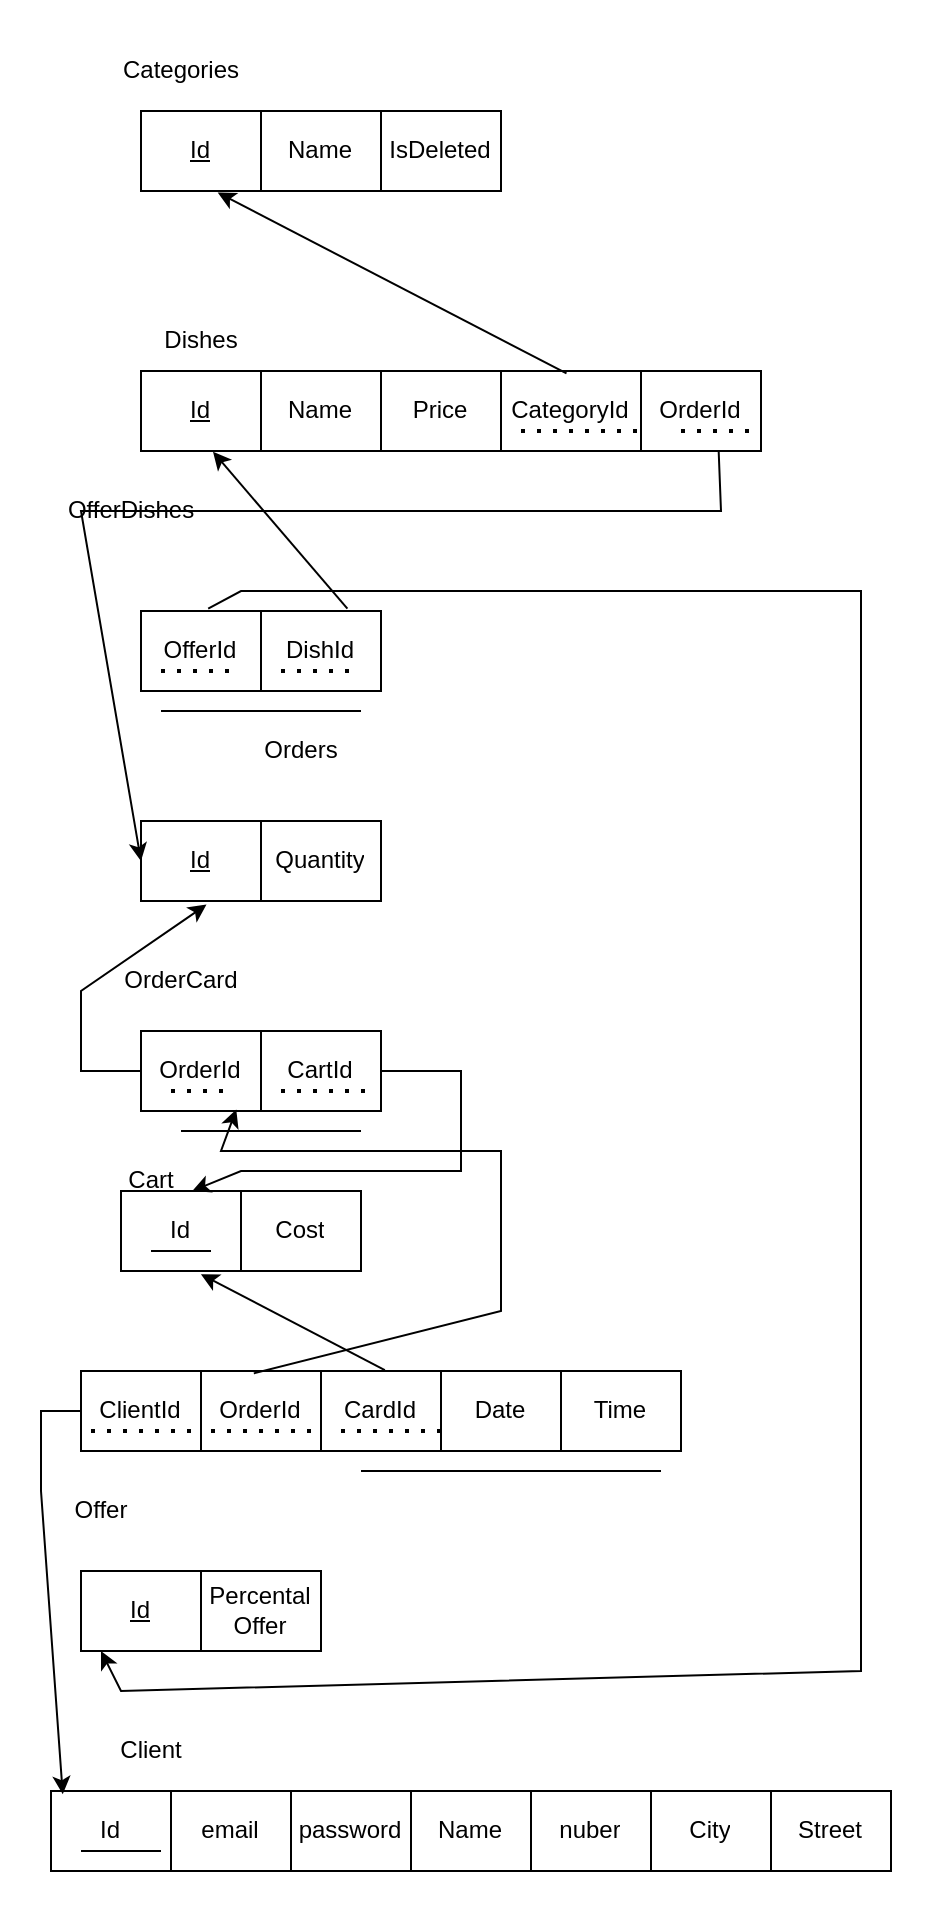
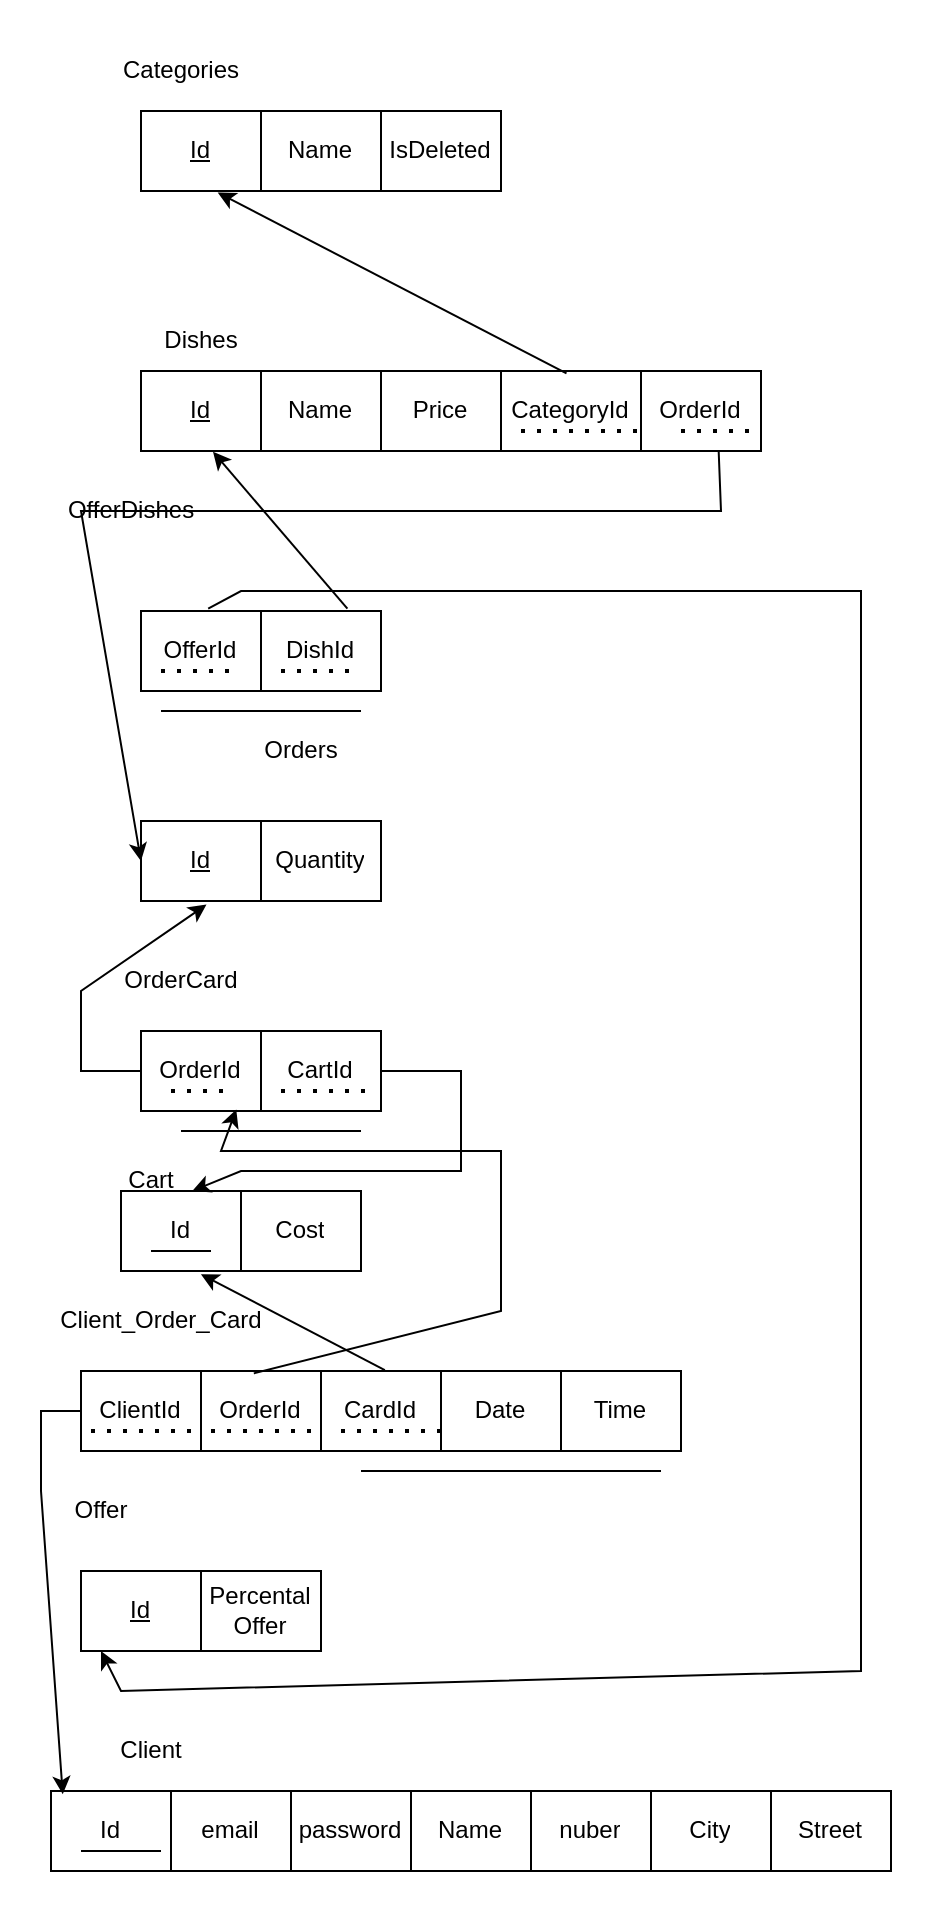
node "Client_Order_Card": added
